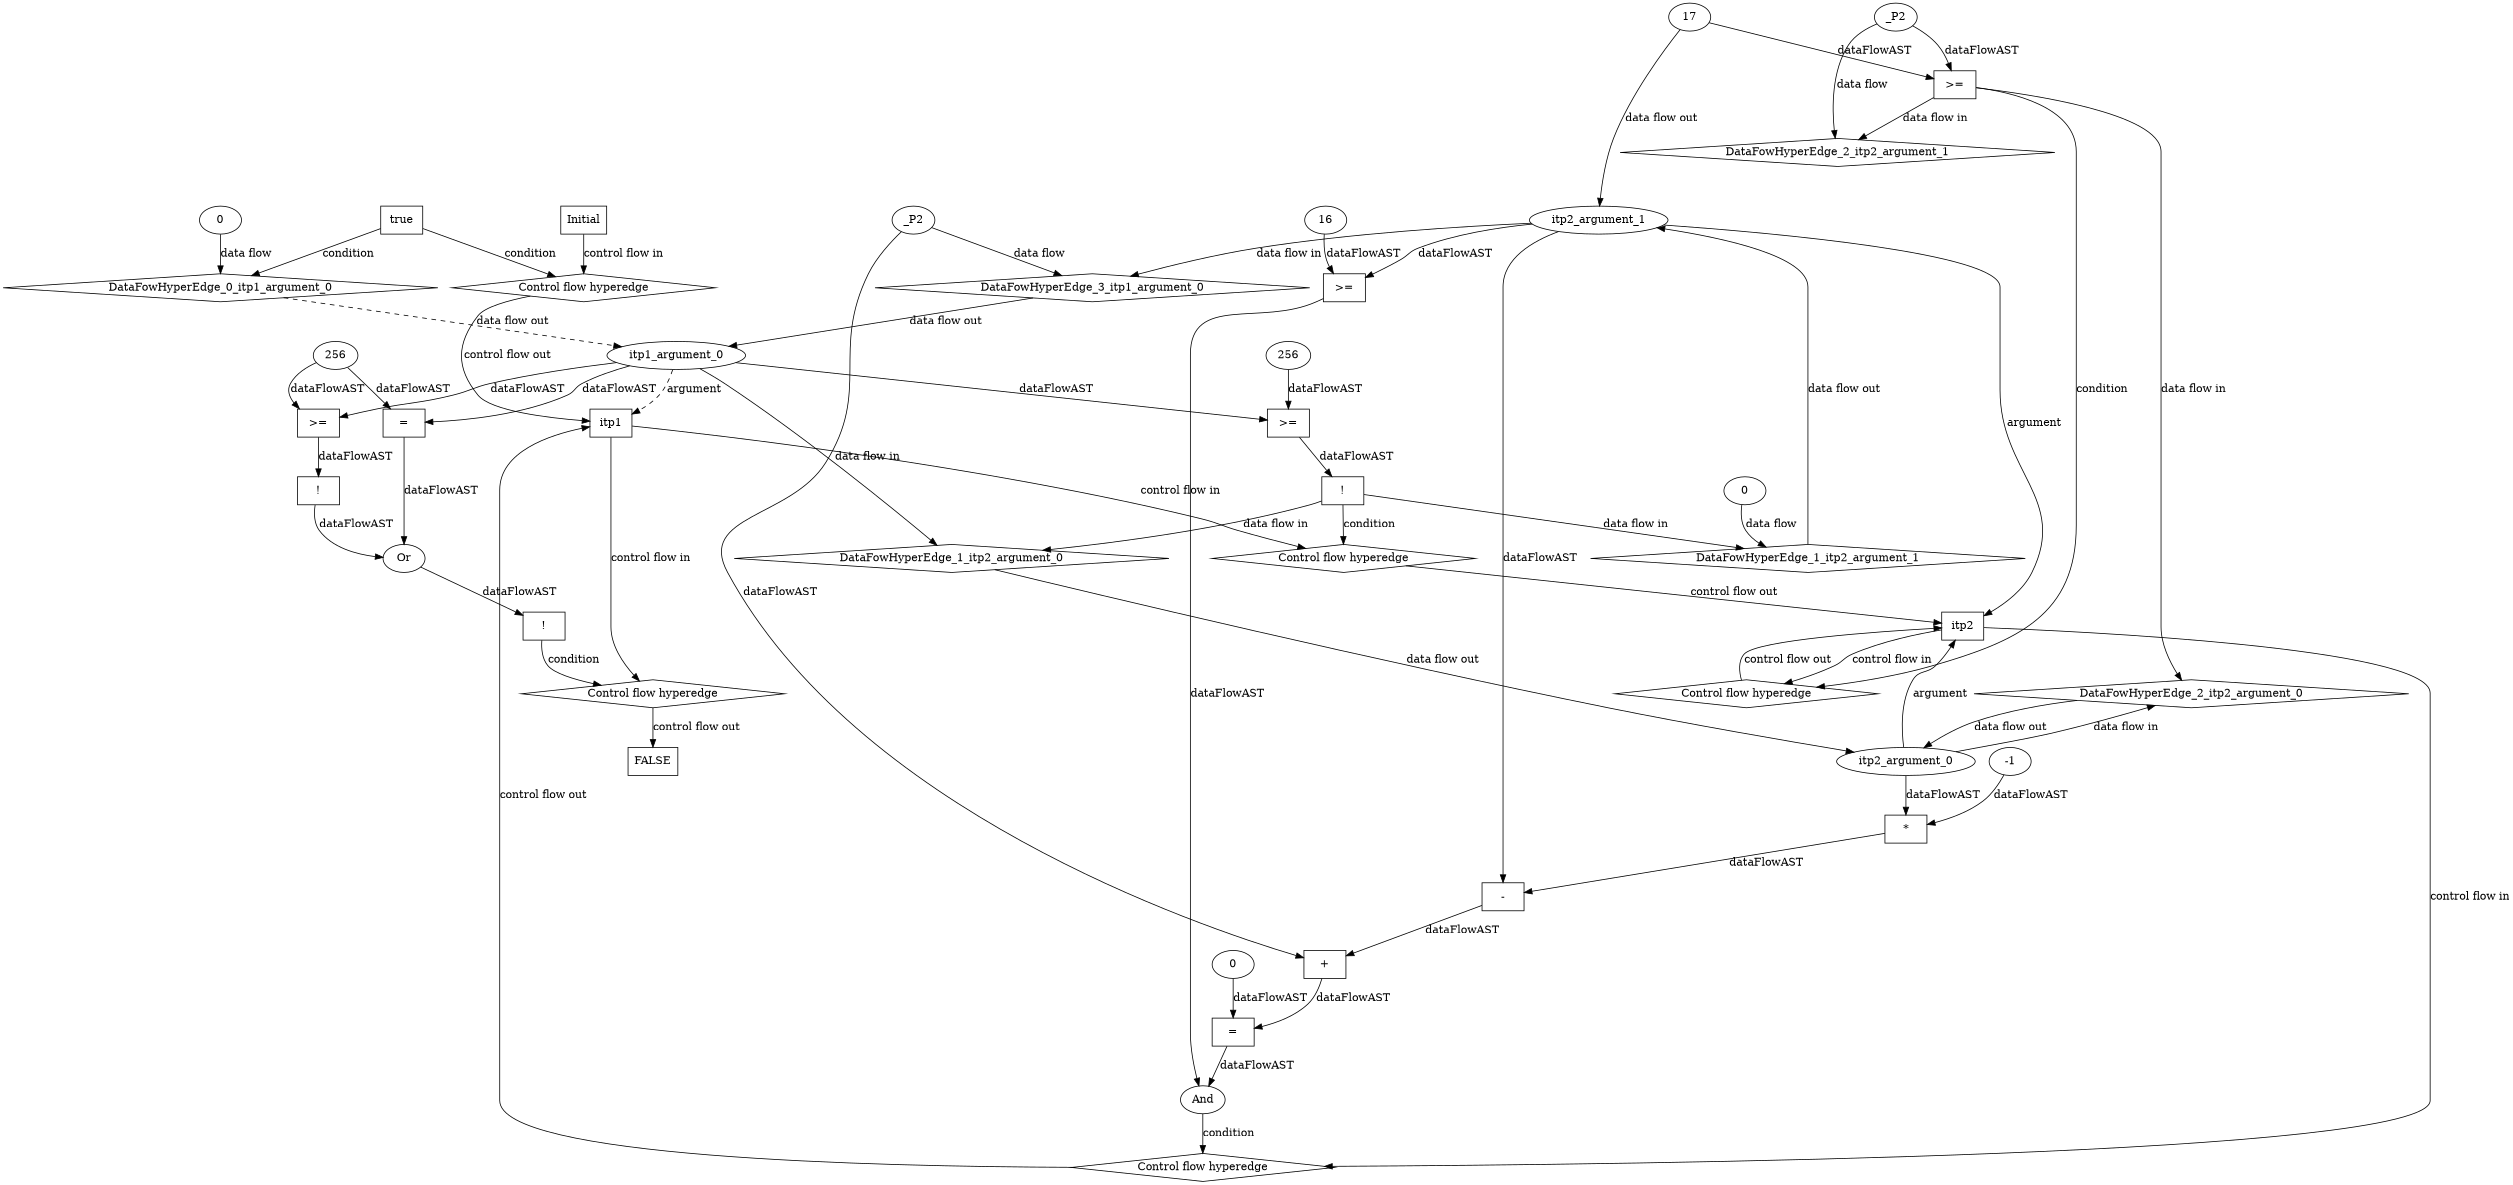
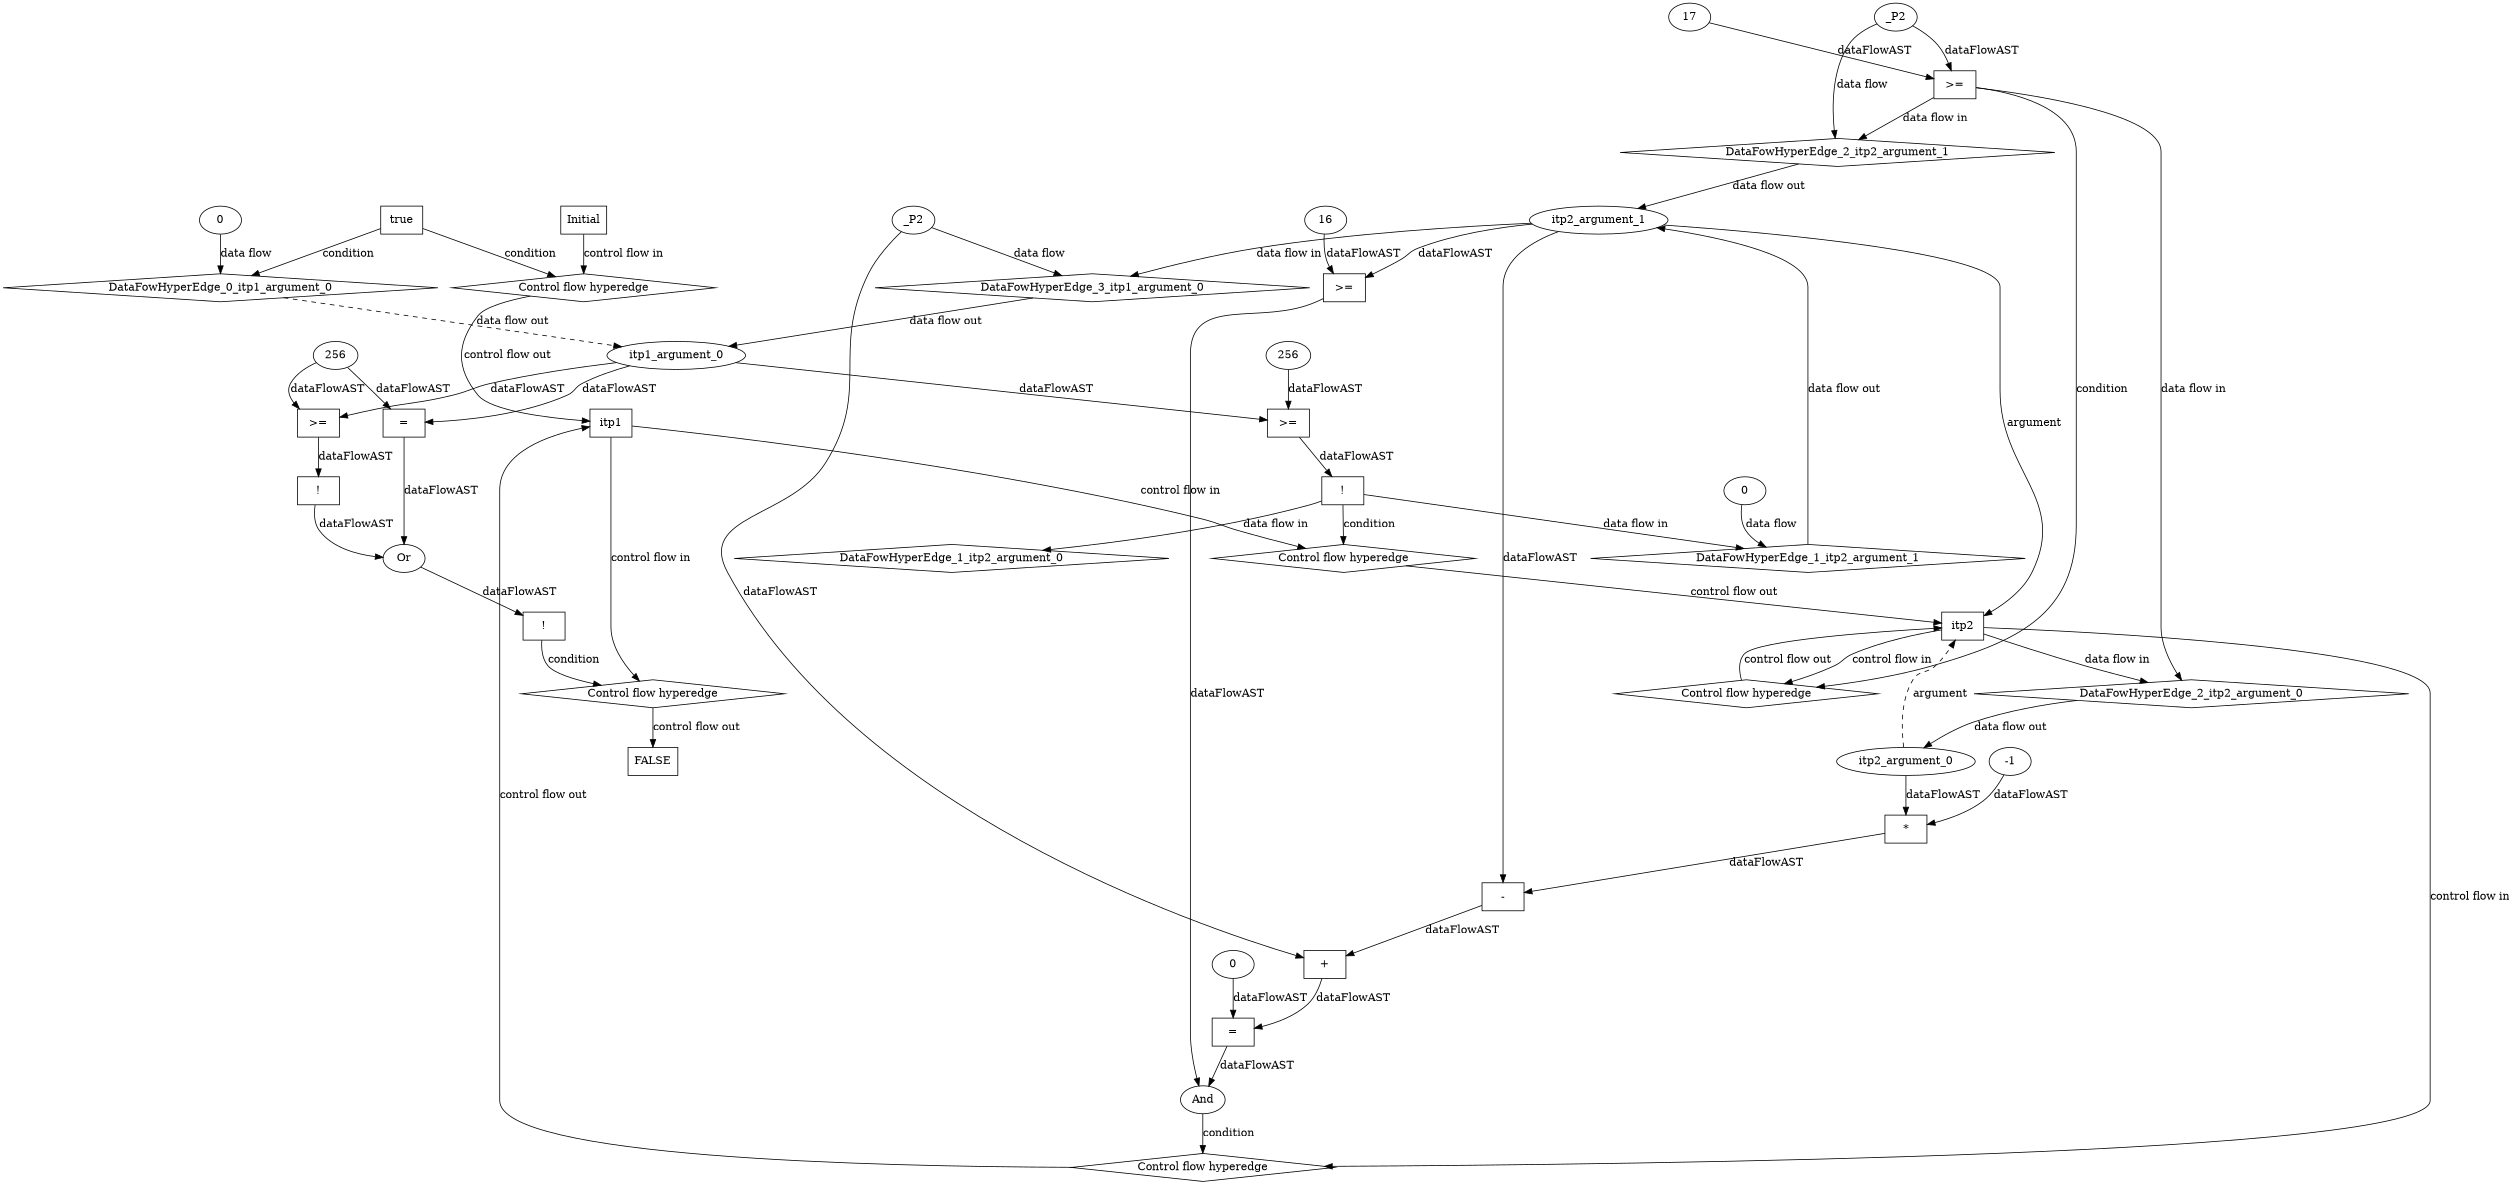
edge "17" -> "itp2_argument_1": now "DataFowHyperEdge_2_itp2_argument_1" -> "itp2_argument_1"
edge "itp1_argument_0" -> "itp1": removed, label "argument"
edge "itp1_argument_0" -> "DataFowHyperEdge_1_itp2_argument_0": removed, label "data flow in"
edge "DataFowHyperEdge_1_itp2_argument_0" -> "itp2_argument_0": removed, label "data flow out"
edge "itp2_argument_0" -> "itp2": style solid -> dashed
edge "itp2_argument_0" -> "DataFowHyperEdge_2_itp2_argument_0": now "itp2" -> "DataFowHyperEdge_2_itp2_argument_0"
